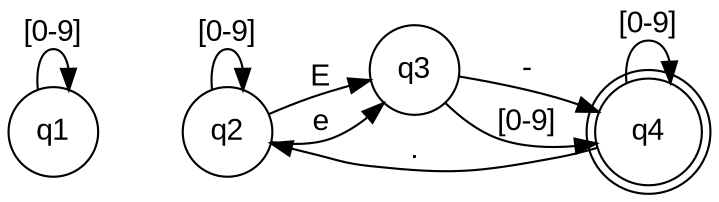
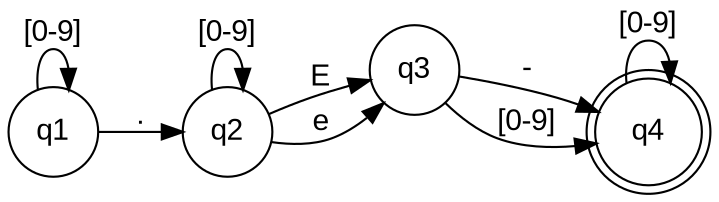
edge "q4" -> "q2": now "q1" -> "q2"
